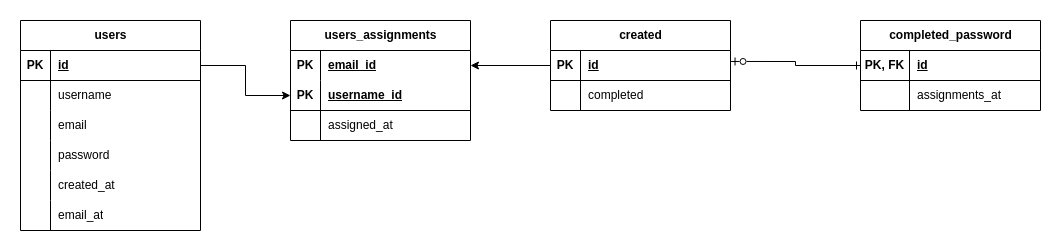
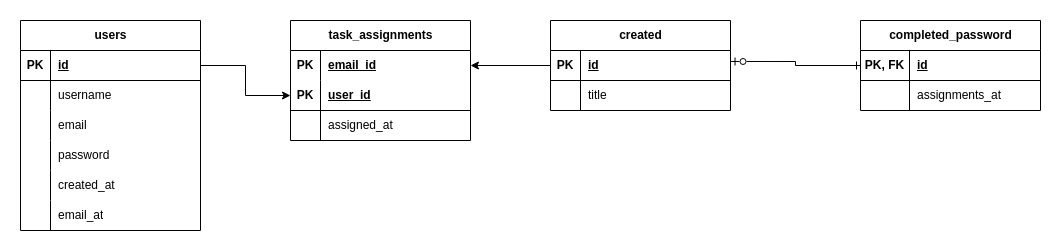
node "users_assignments": label "users_assignments" -> "task_assignments"
node "username_id": label "username_id" -> "user_id"
node "completed": label "completed" -> "title"
